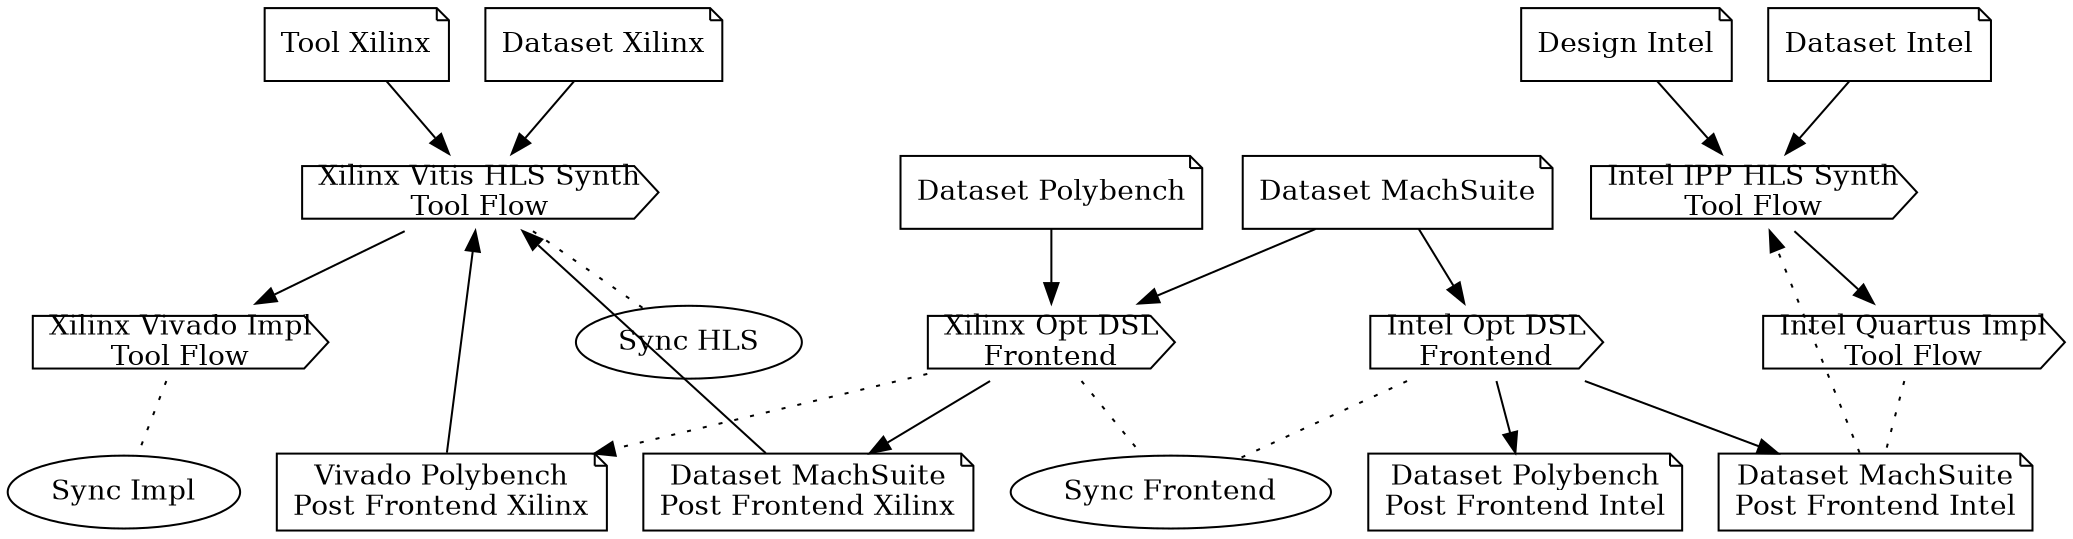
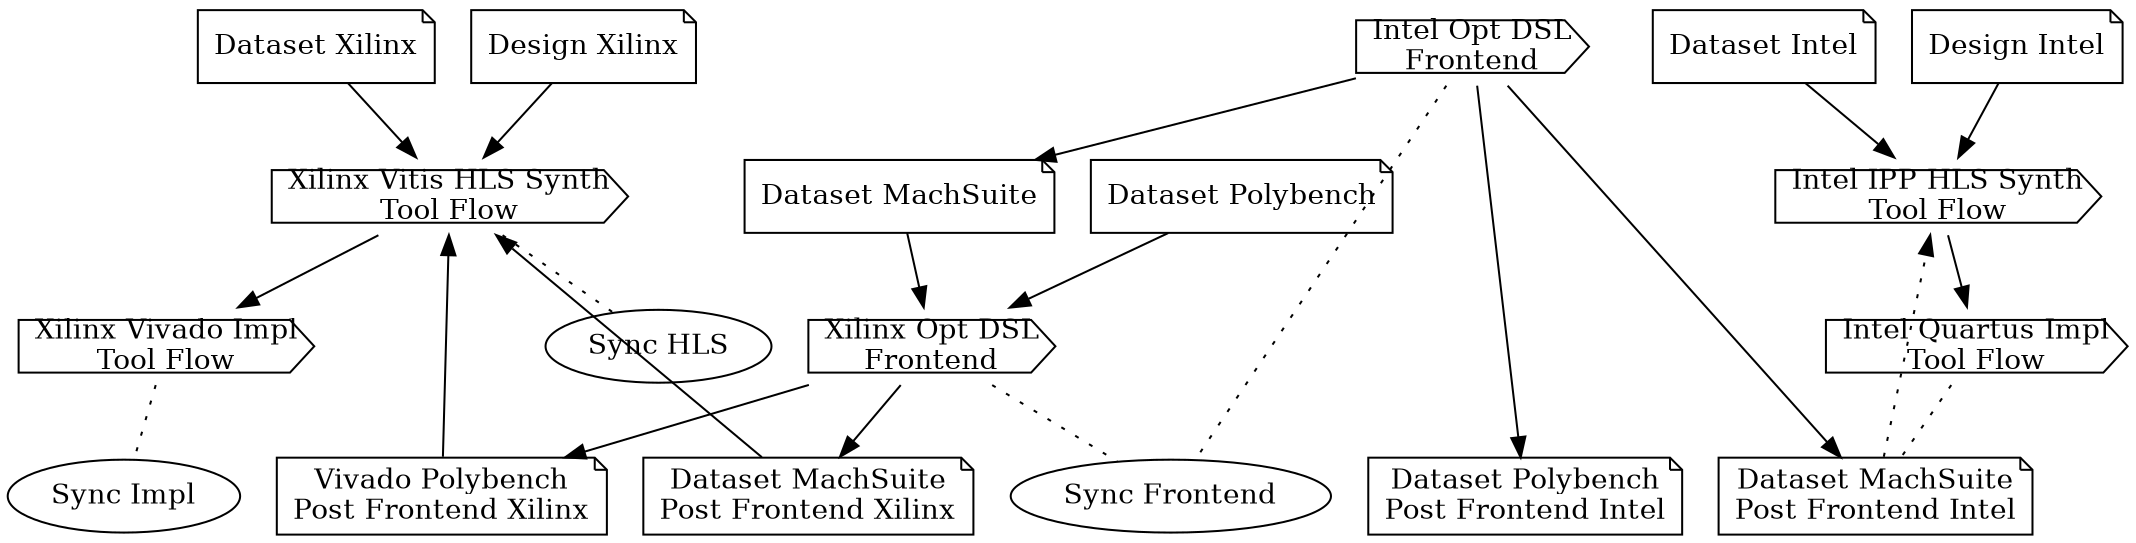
node "Tool Xilinx": label "Tool Xilinx" -> "Design Xilinx"
edge "Dataset MachSuite" -> "Intel Opt DSL Frontend": reversed
edge "Xilinx Opt DSL Frontend" -> "Vivado Polybench Post Frontend Xilinx": style dotted -> solid
